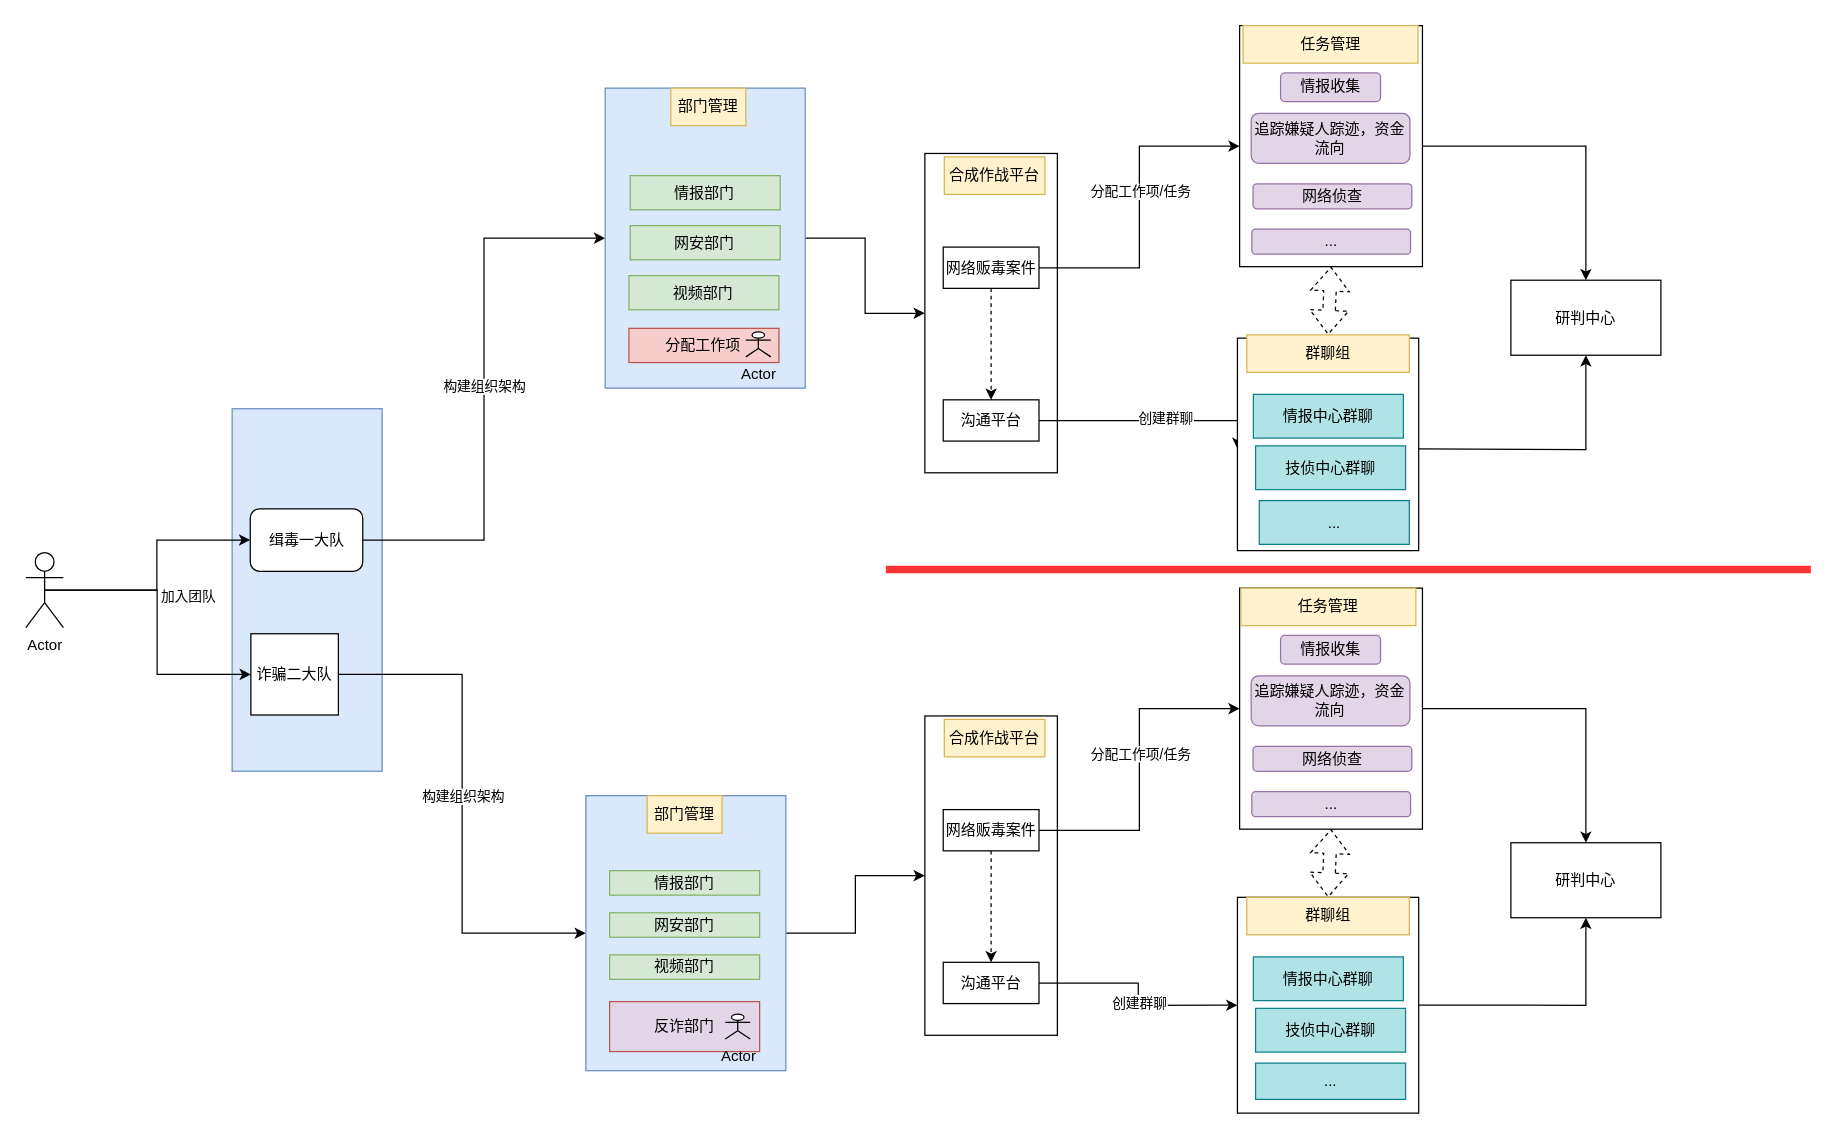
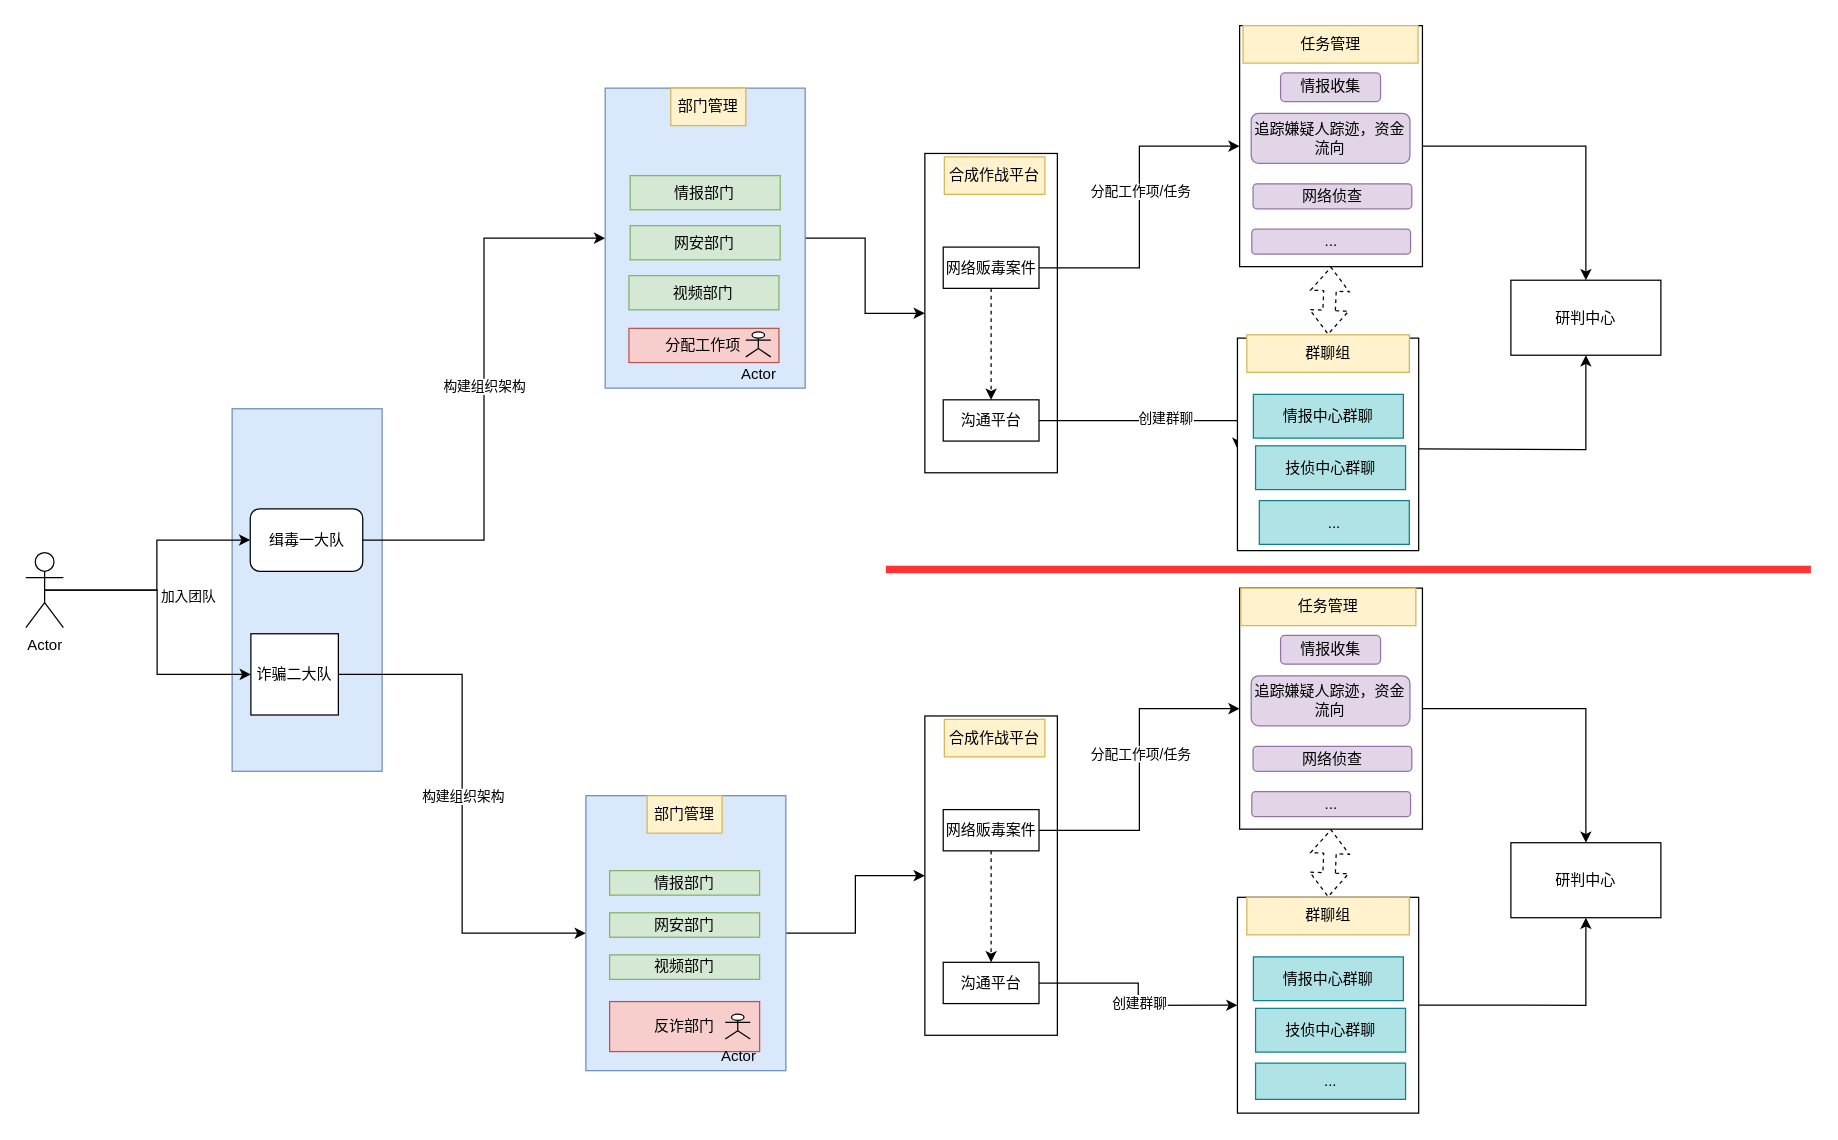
node "反诈部门": fillcolor #e1d5e7 -> #f8cecc
